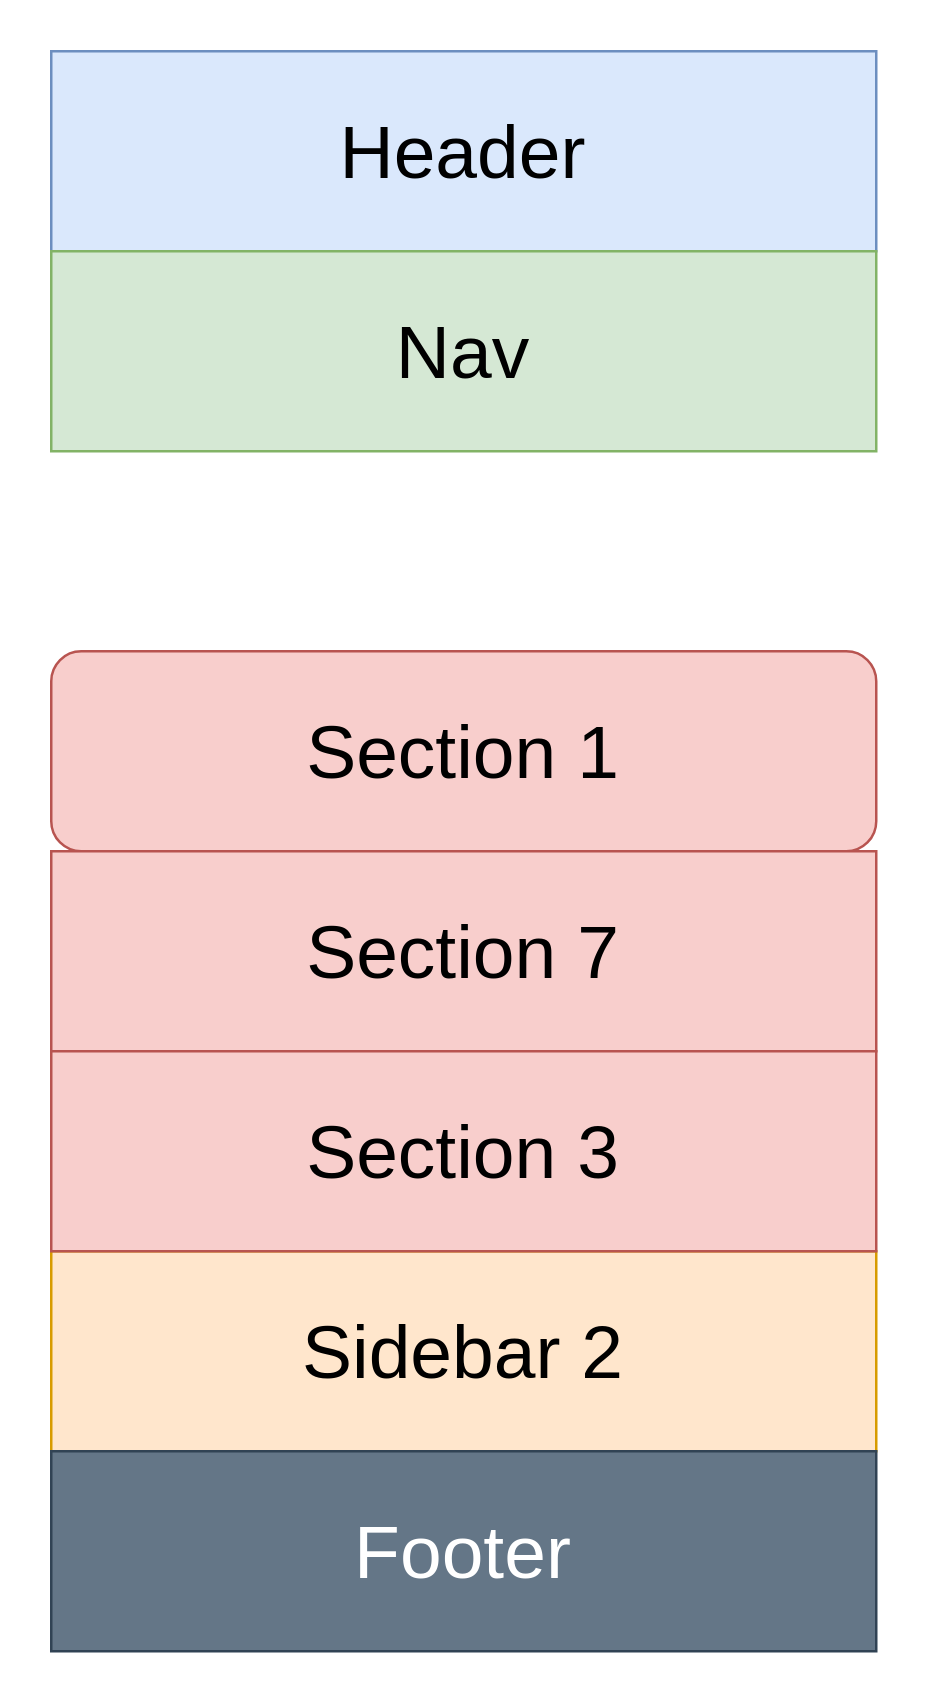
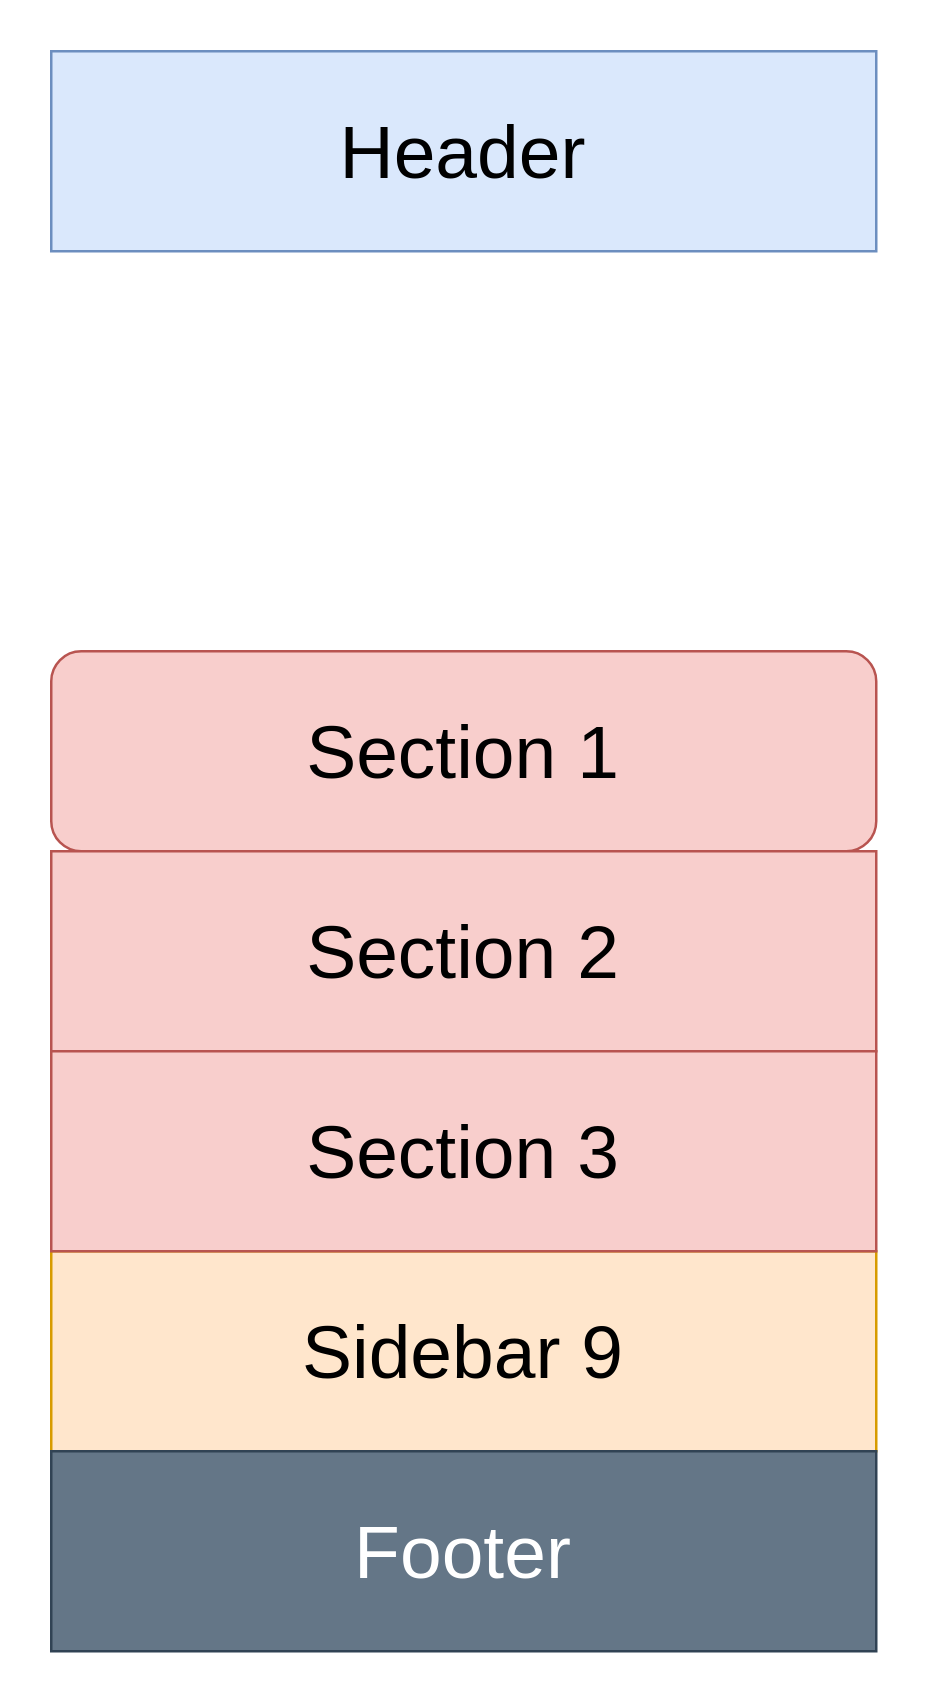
node "Nav": removed
node "Section 7": label "Section 7" -> "Section 2"
node "Sidebar 2": label "Sidebar 2" -> "Sidebar 9"
